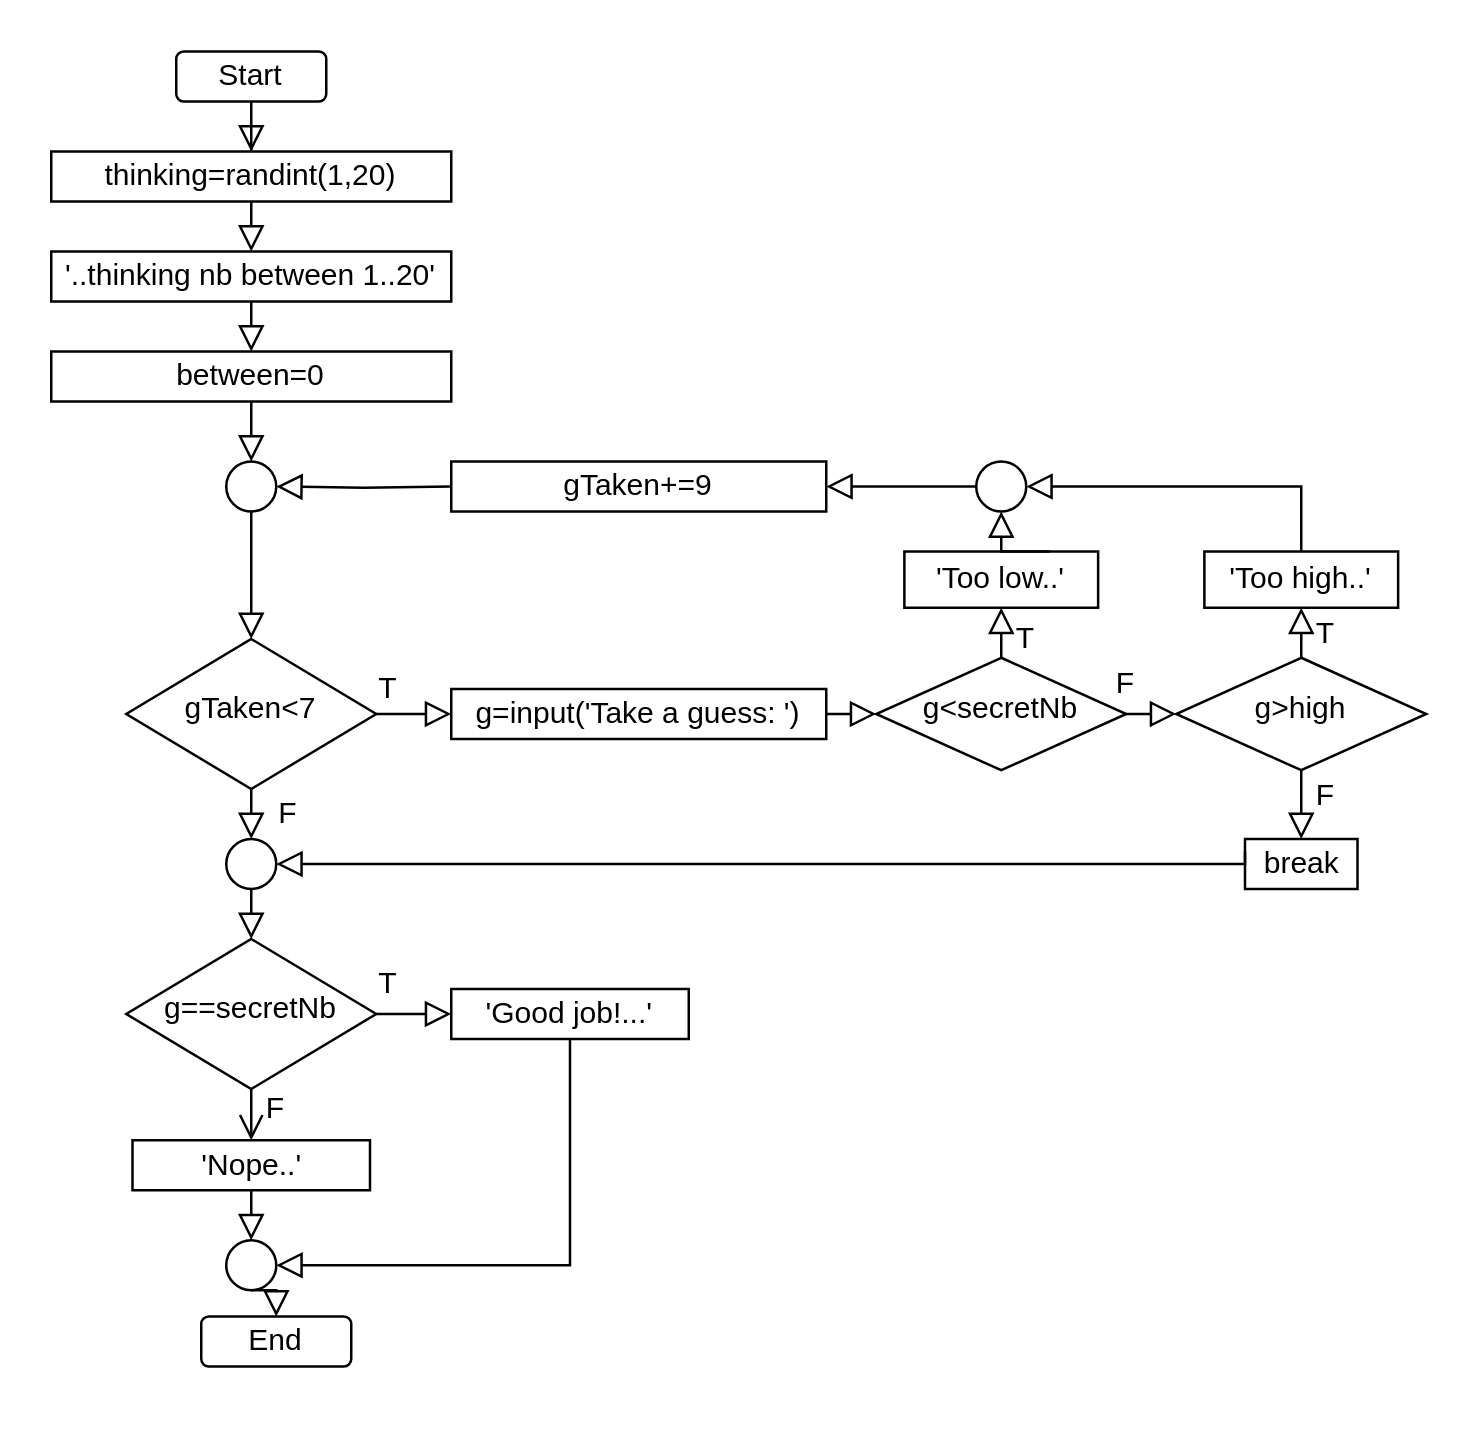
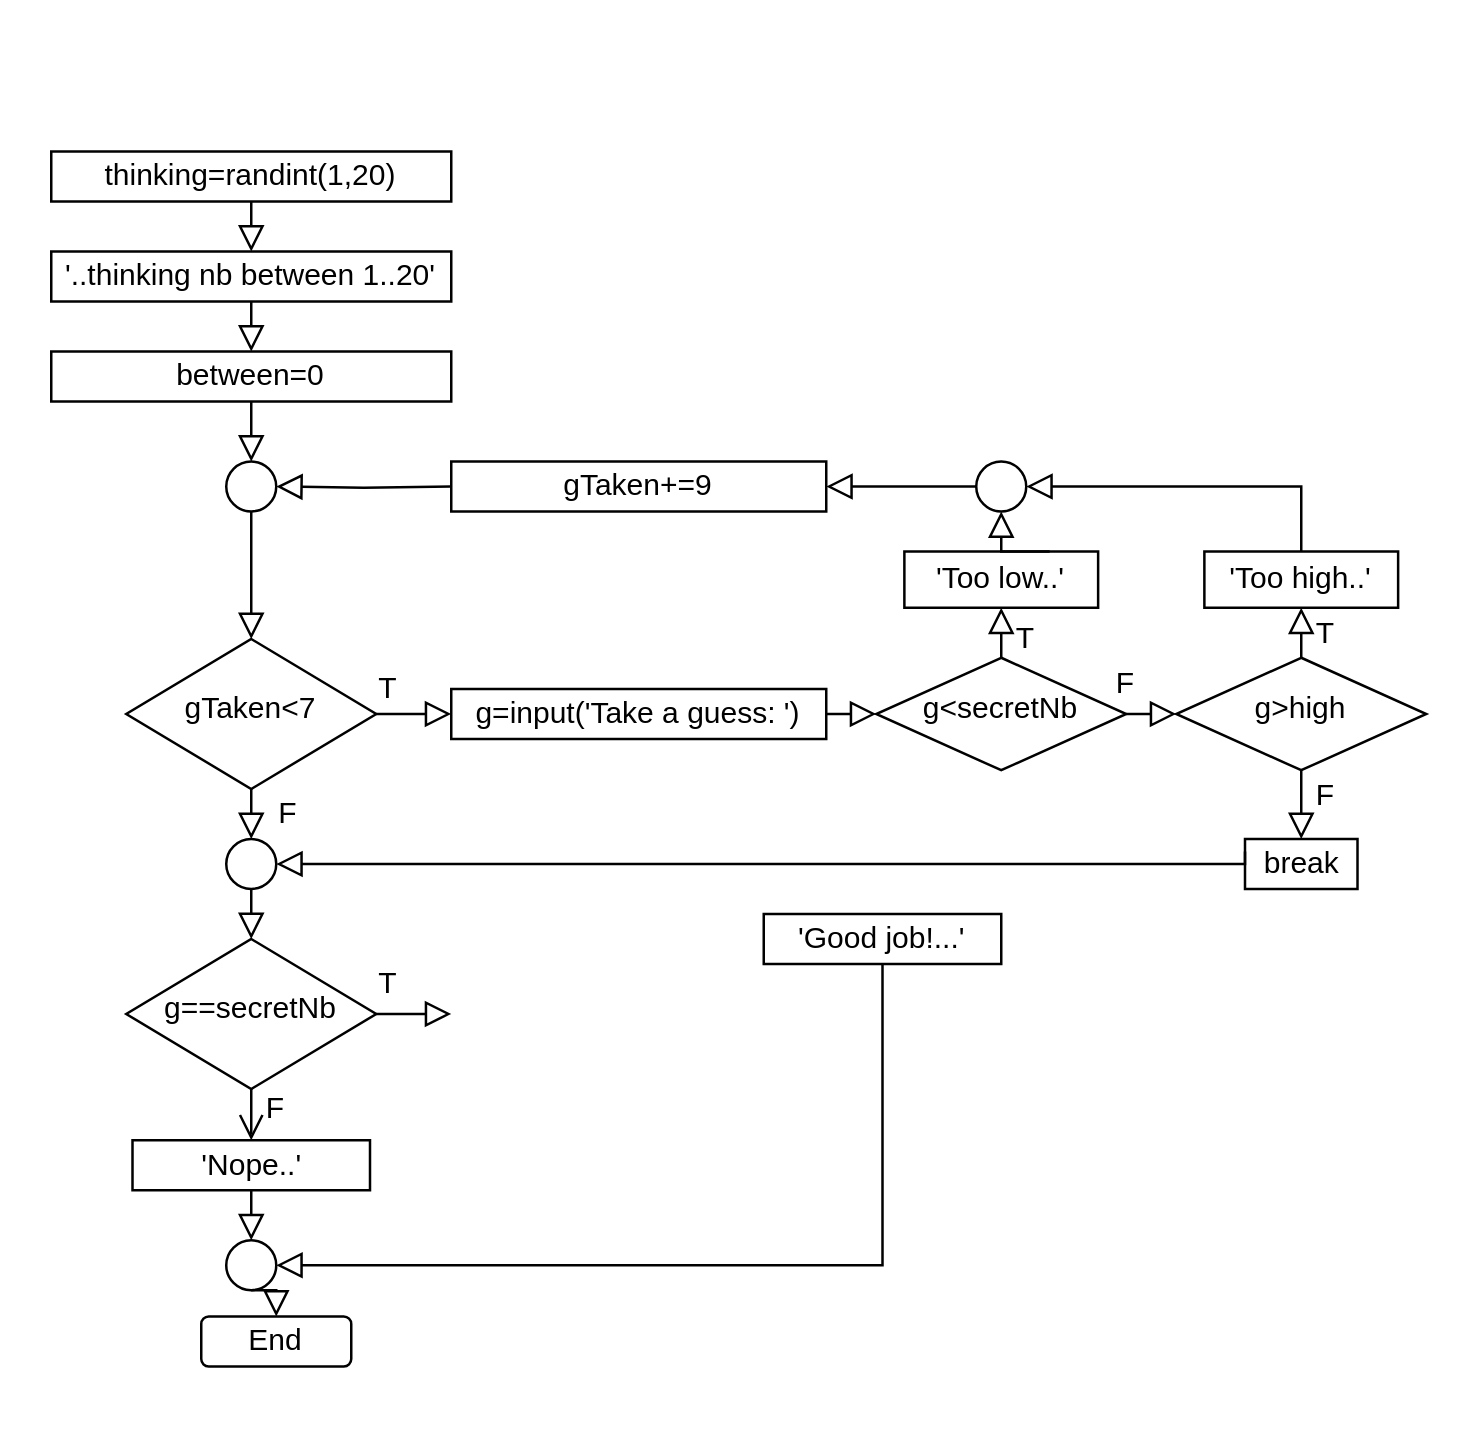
node "Start": removed
edge "Start" -> "thinking=randint(1,20)": removed
node "'Good job!...'": moved (570, 1014) -> (883, 939)
